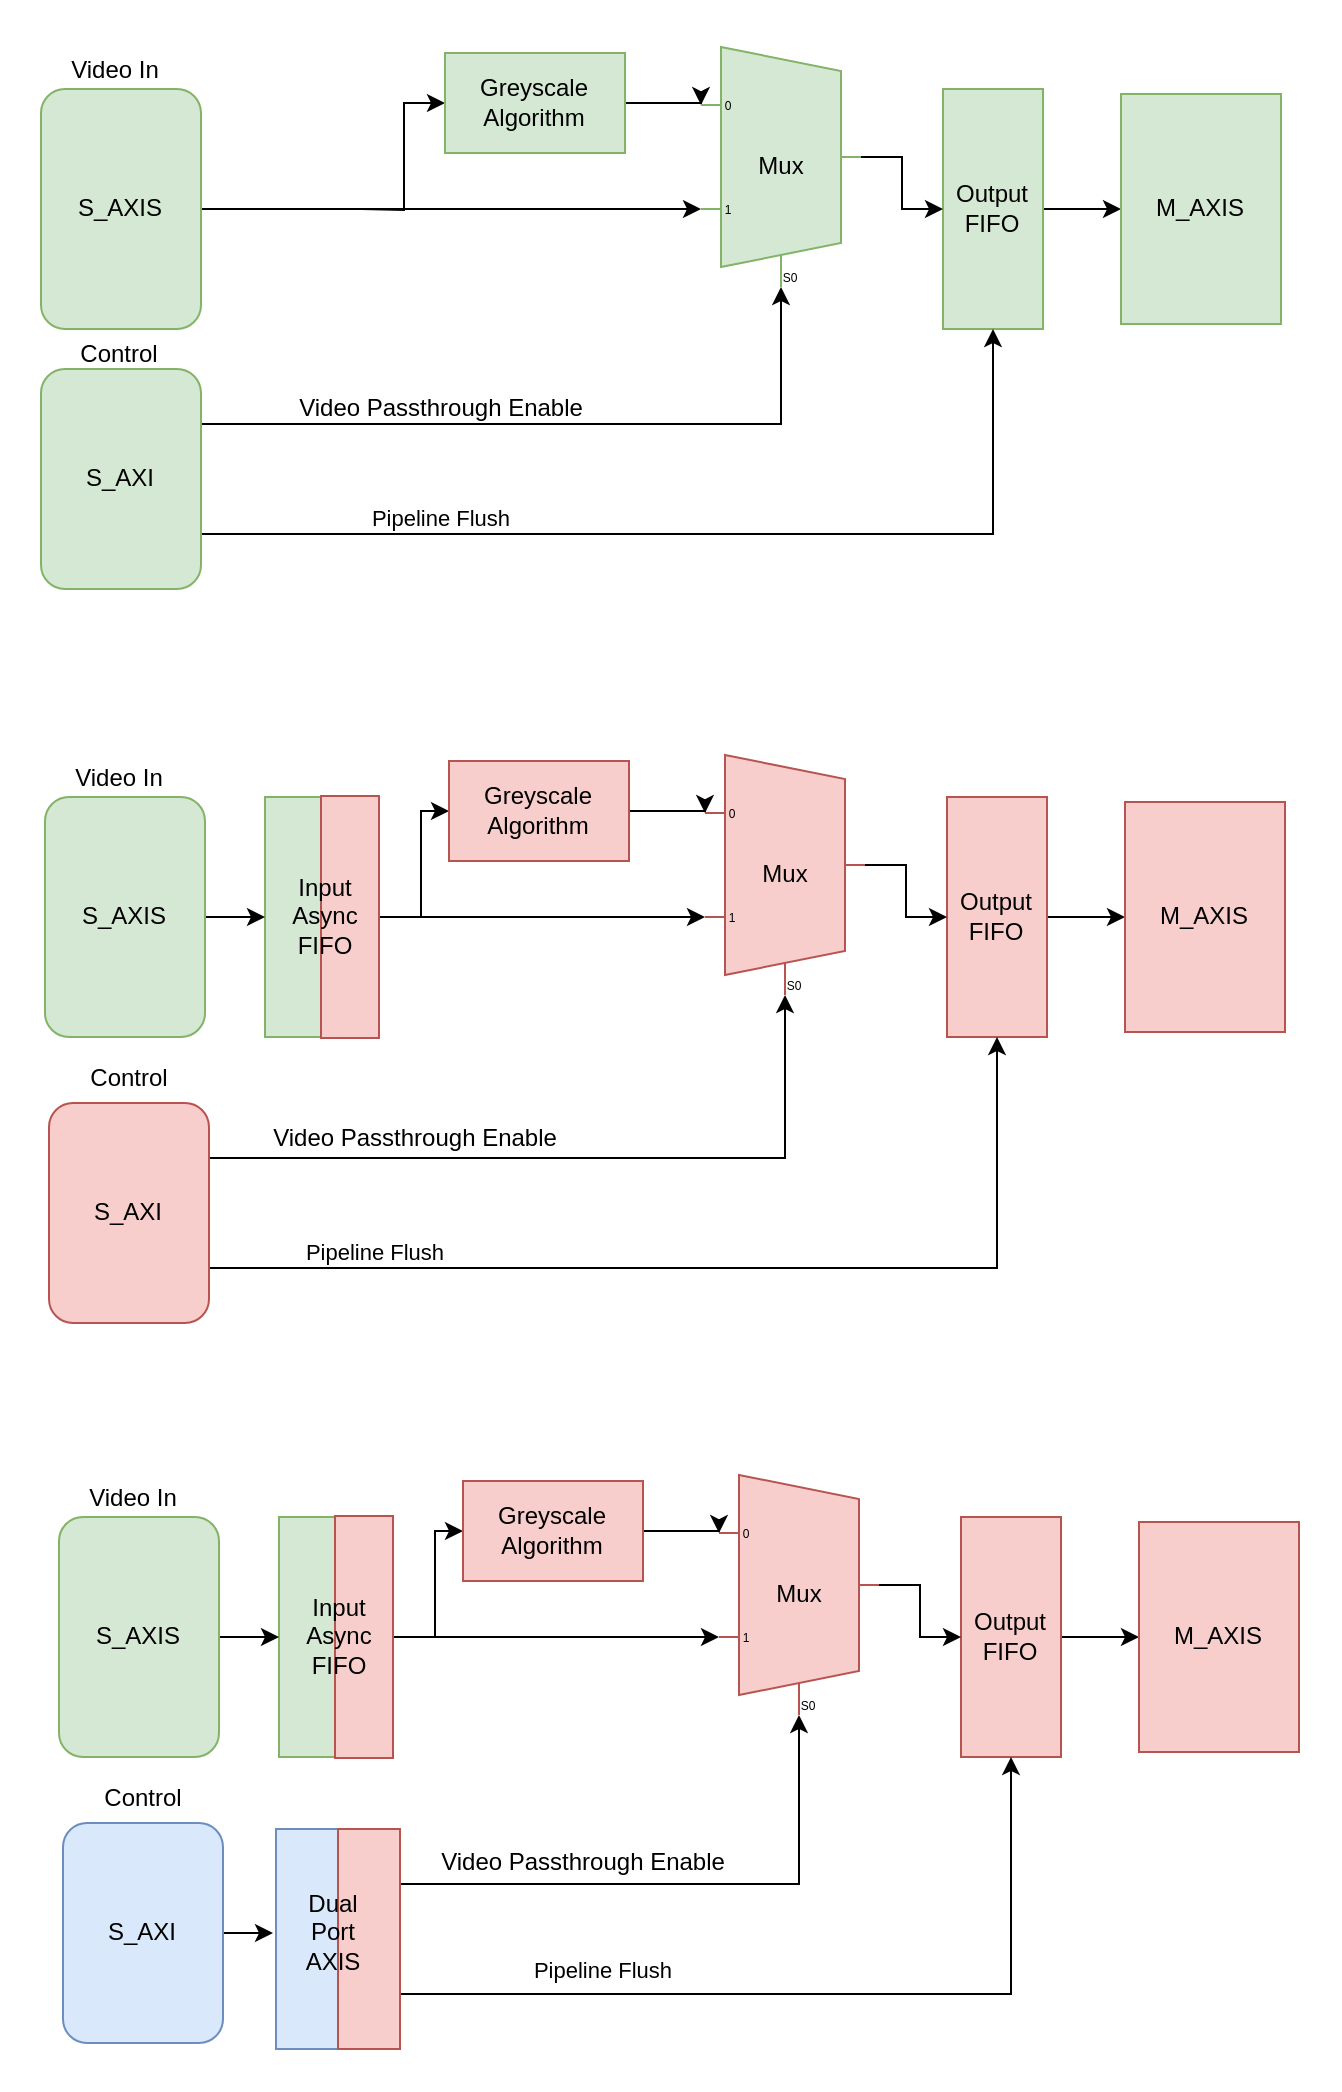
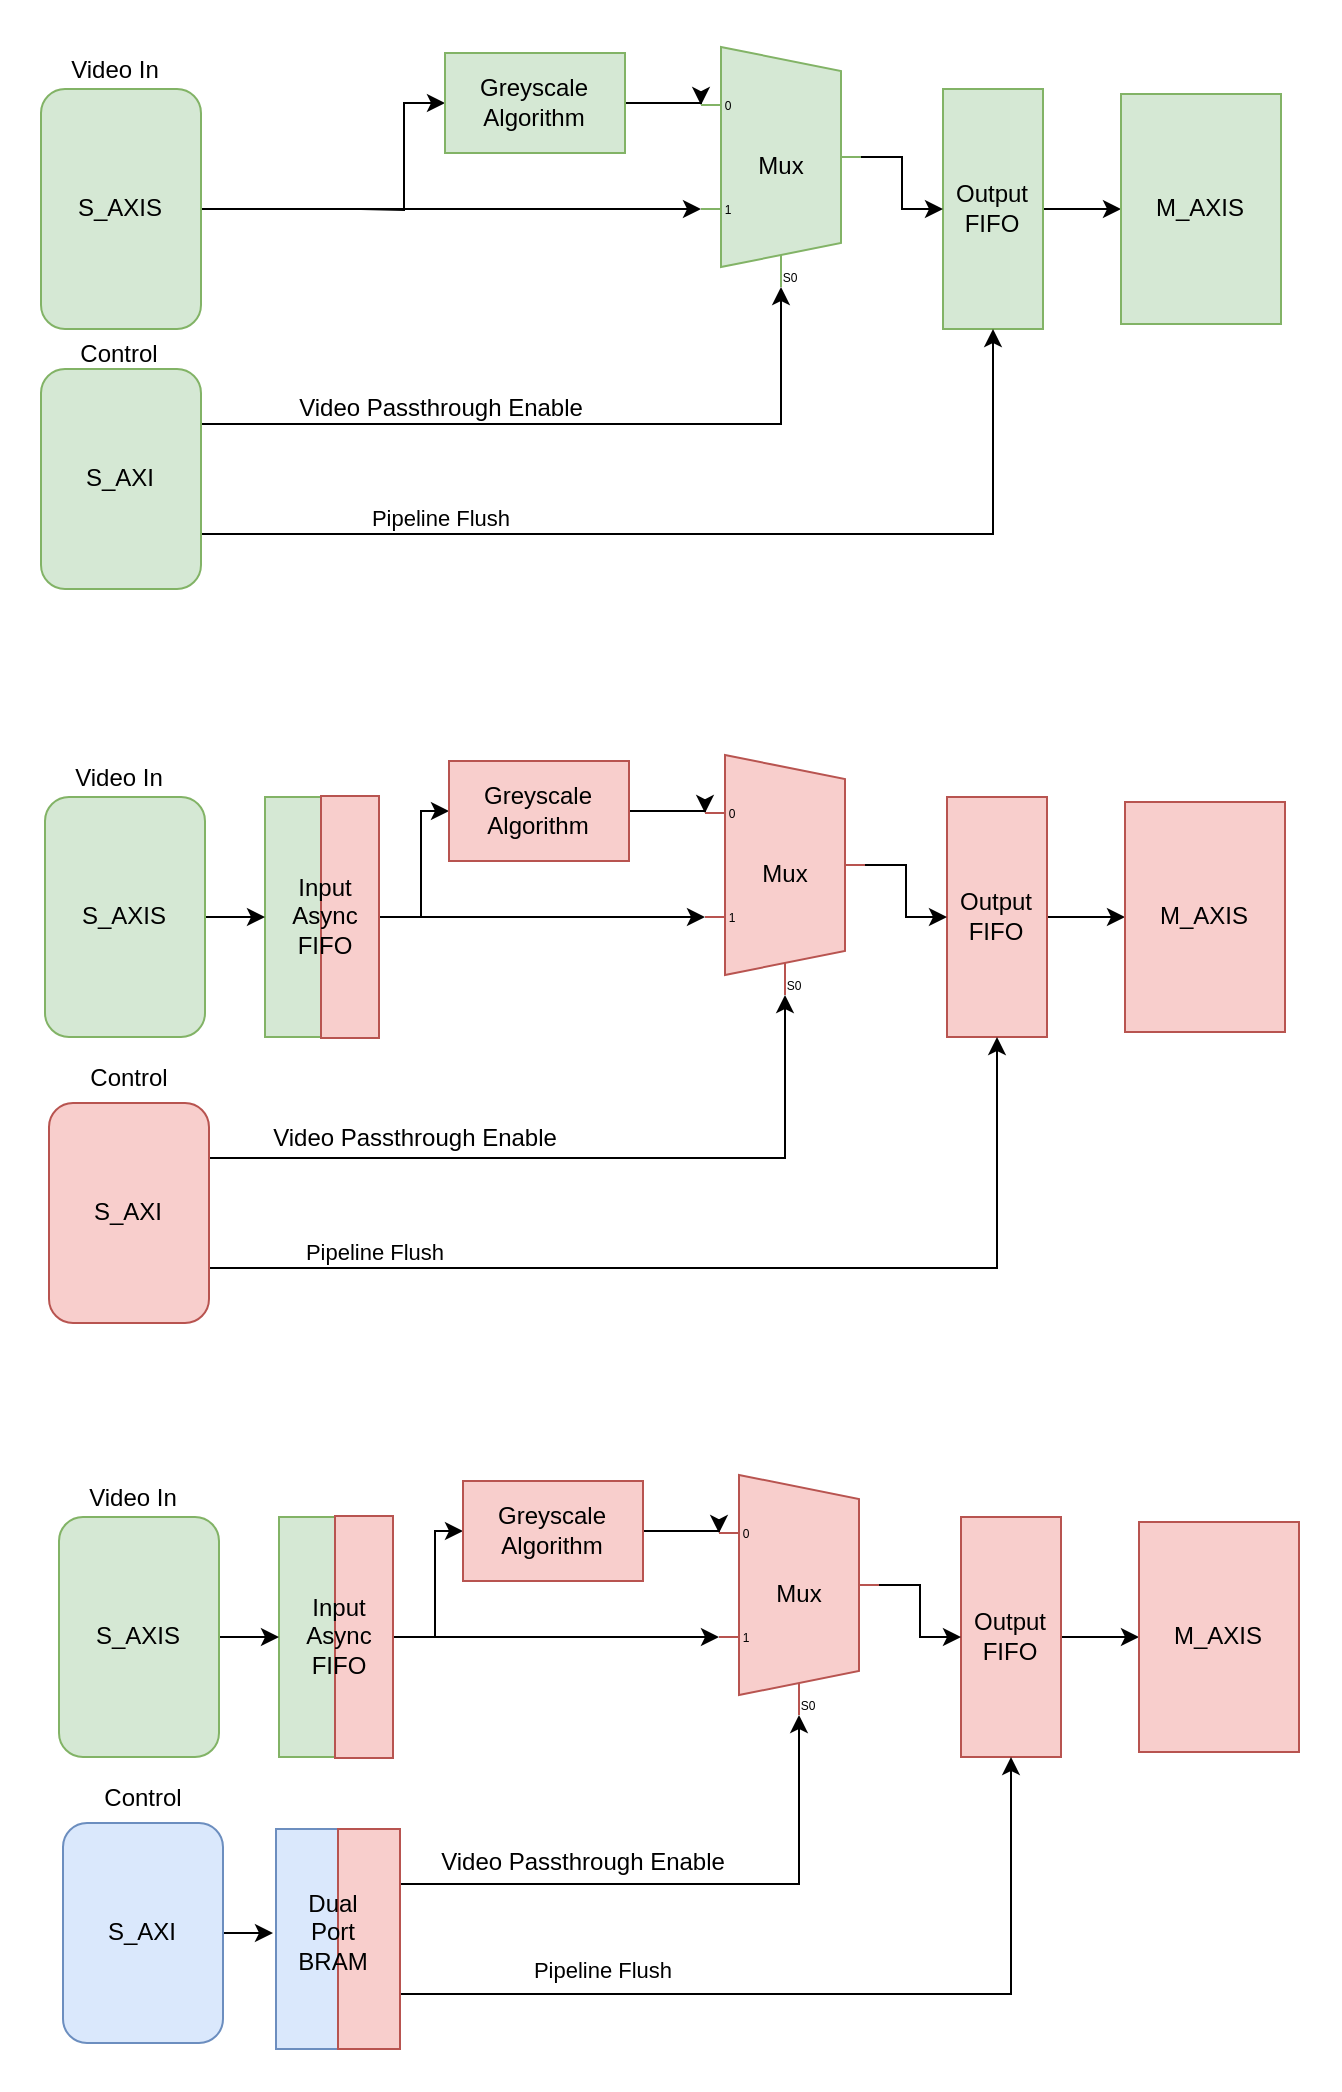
node "Dual Port AXIS": label "Dual Port AXIS" -> "Dual Port BRAM"
